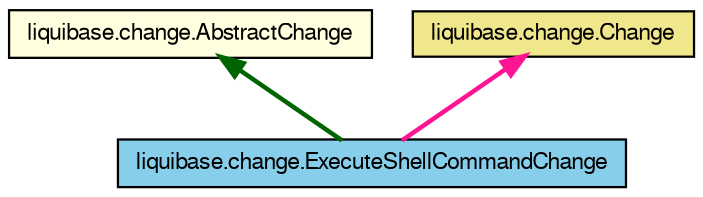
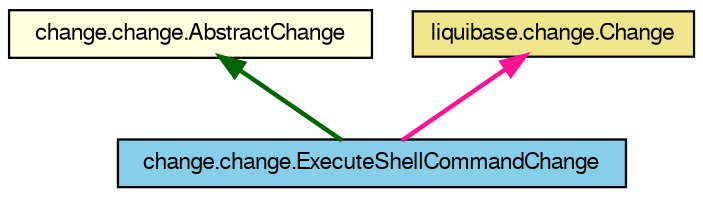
node "liquibase.change.AbstractChange": label "liquibase.change.AbstractChange" -> "change.change.AbstractChange"
node "liquibase.change.ExecuteShellCommandChange": label "liquibase.change.ExecuteShellCommandChange" -> "change.change.ExecuteShellCommandChange"
